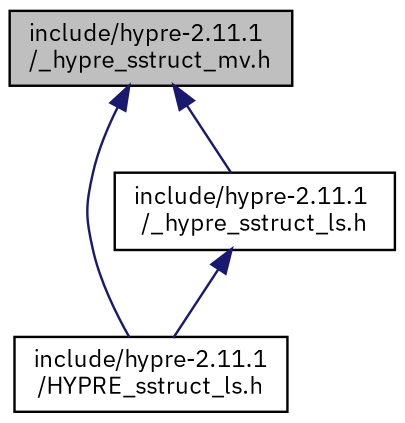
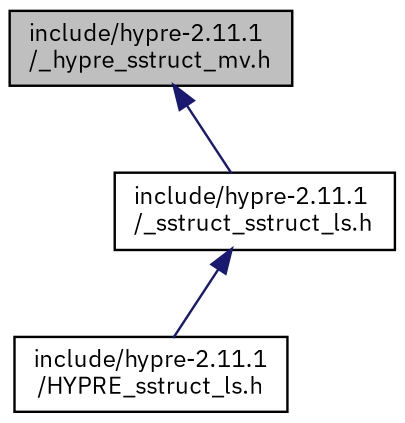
node "include/hypre-2.11.1 /_hypre_sstruct_ls.h": label "include/hypre-2.11.1 /_hypre_sstruct_ls.h" -> "include/hypre-2.11.1 /_sstruct_sstruct_ls.h"
edge "include/hypre-2.11.1 /HYPRE_sstruct_ls.h" -> "include/hypre-2.11.1 /_hypre_sstruct_mv.h": removed
